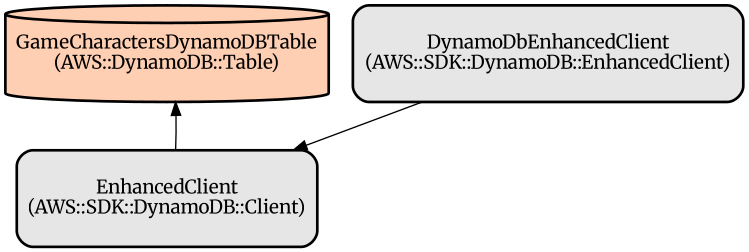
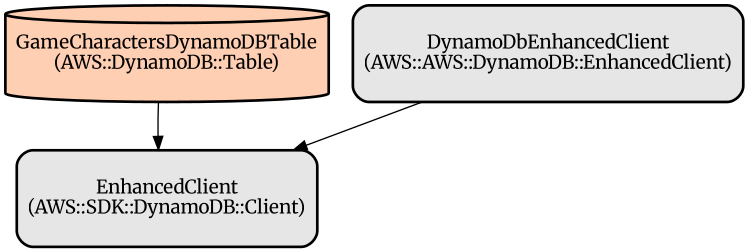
node "DynamoDbEnhancedClient (AWS::SDK::DynamoDB::EnhancedClient)": label "DynamoDbEnhancedClient (AWS::SDK::DynamoDB::EnhancedClient)" -> "DynamoDbEnhancedClient (AWS::AWS::DynamoDB::EnhancedClient)"
edge "EnhancedClient (AWS::SDK::DynamoDB::Client)" -> "GameCharactersDynamoDBTable (AWS::DynamoDB::Table)": reversed
